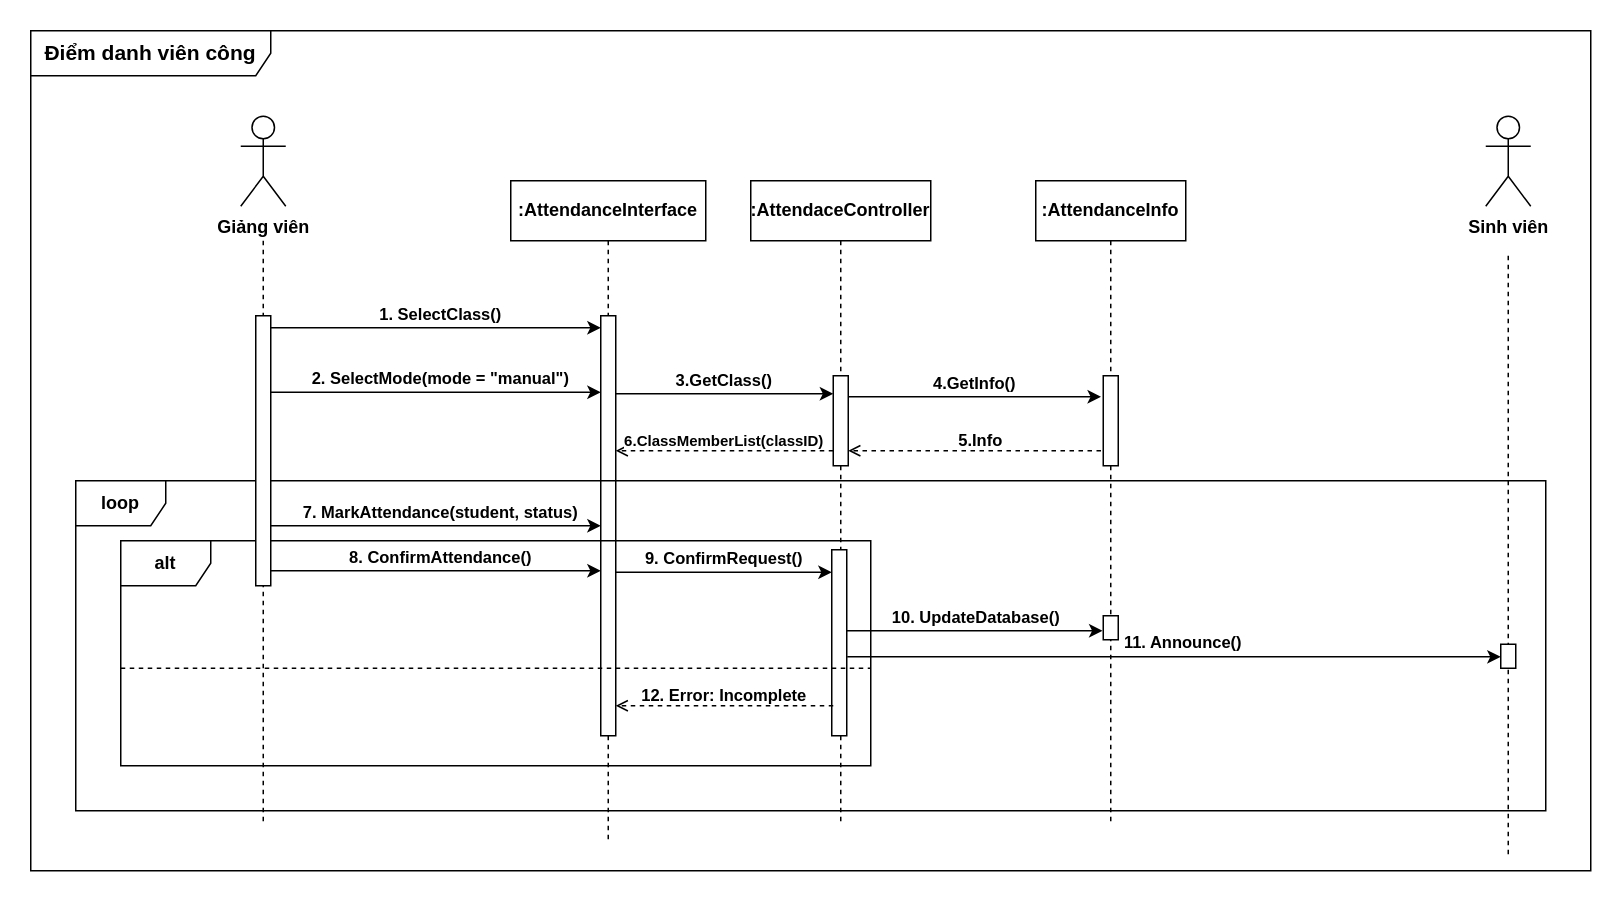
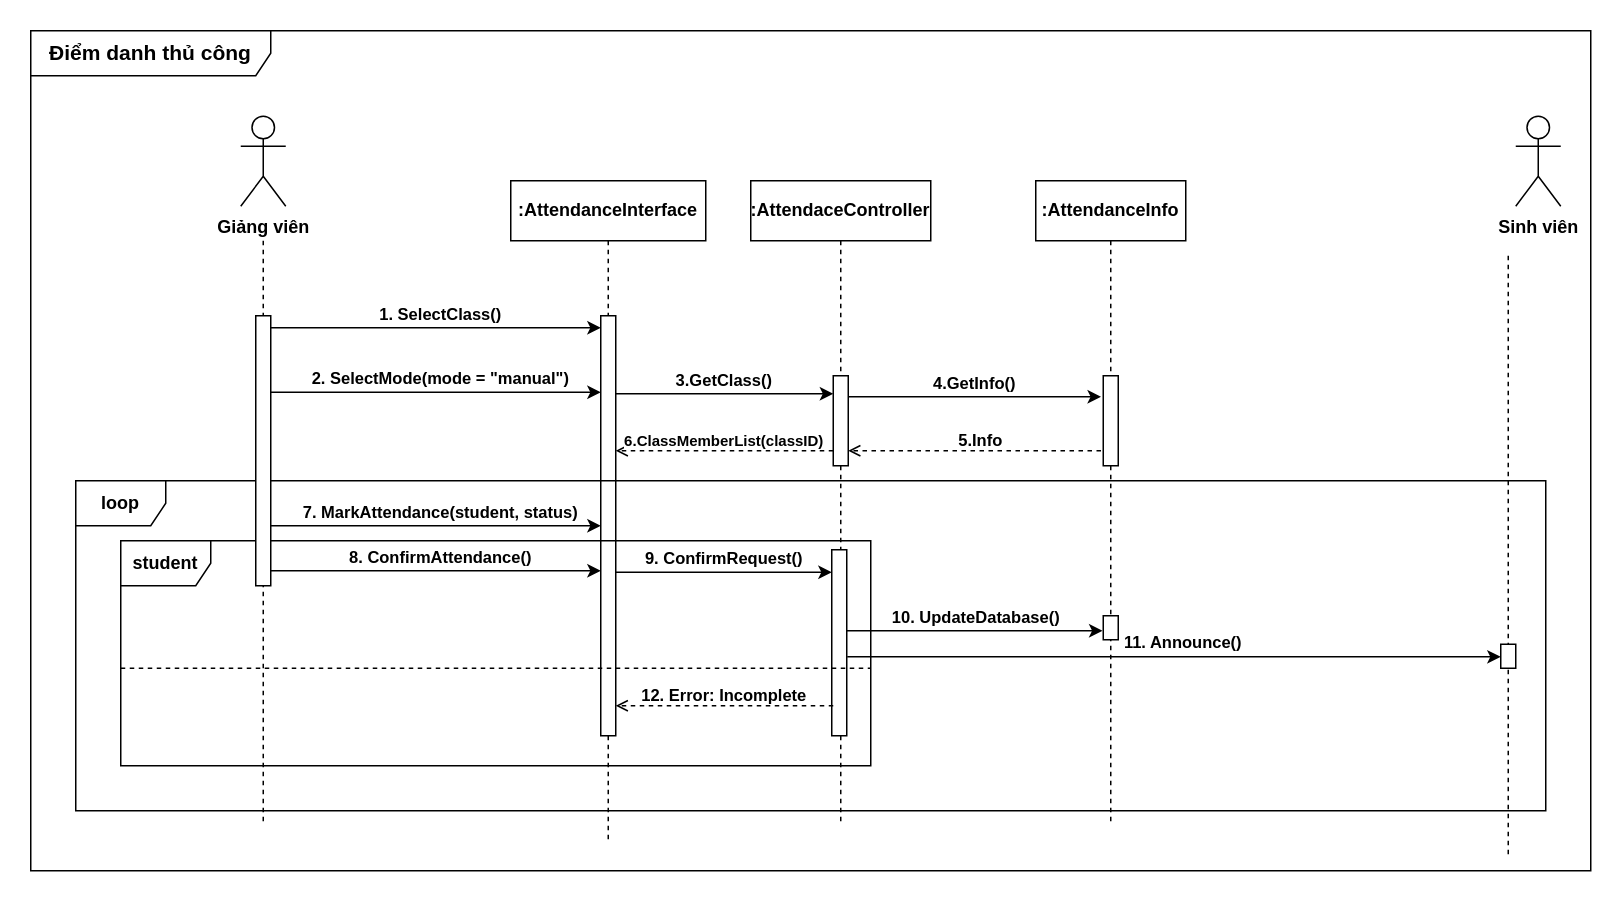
node "Điểm danh viên công": label "Điểm danh viên công" -> "Điểm danh thủ công"
node "Sinh viên": moved (1508, 161) -> (1538, 161)
node "alt": label "alt" -> "student"
